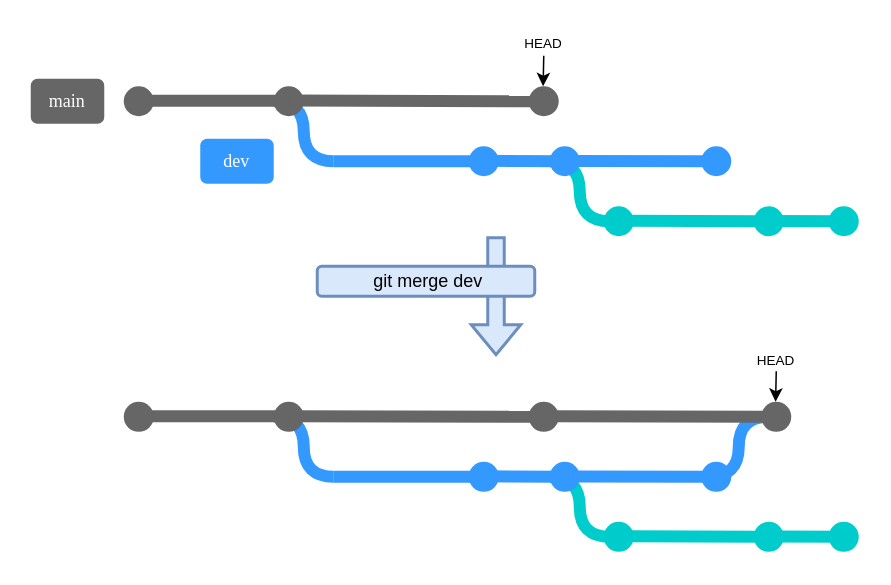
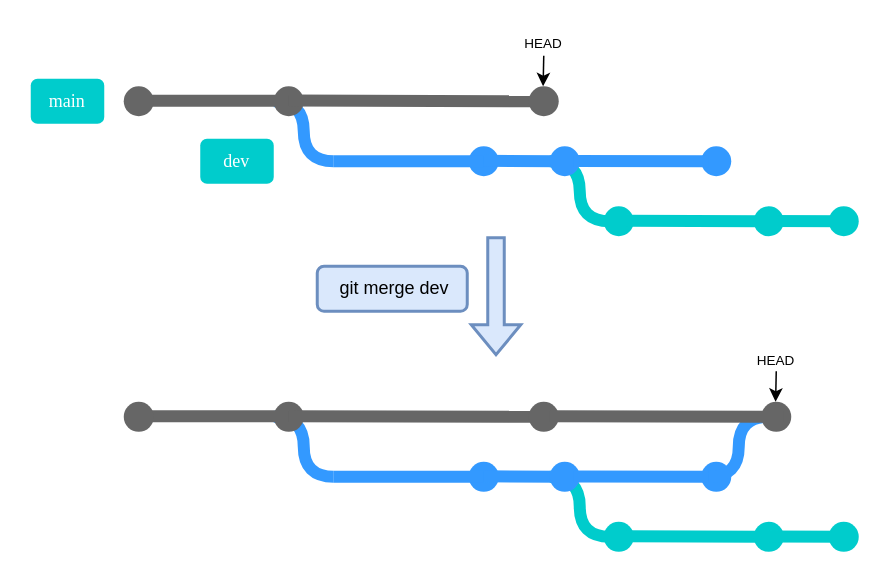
node "main": fillcolor #666666 -> #00cccc
node "dev": fillcolor #3399ff -> #00cccc
node "git merge dev": size 218x30 -> 150x45
